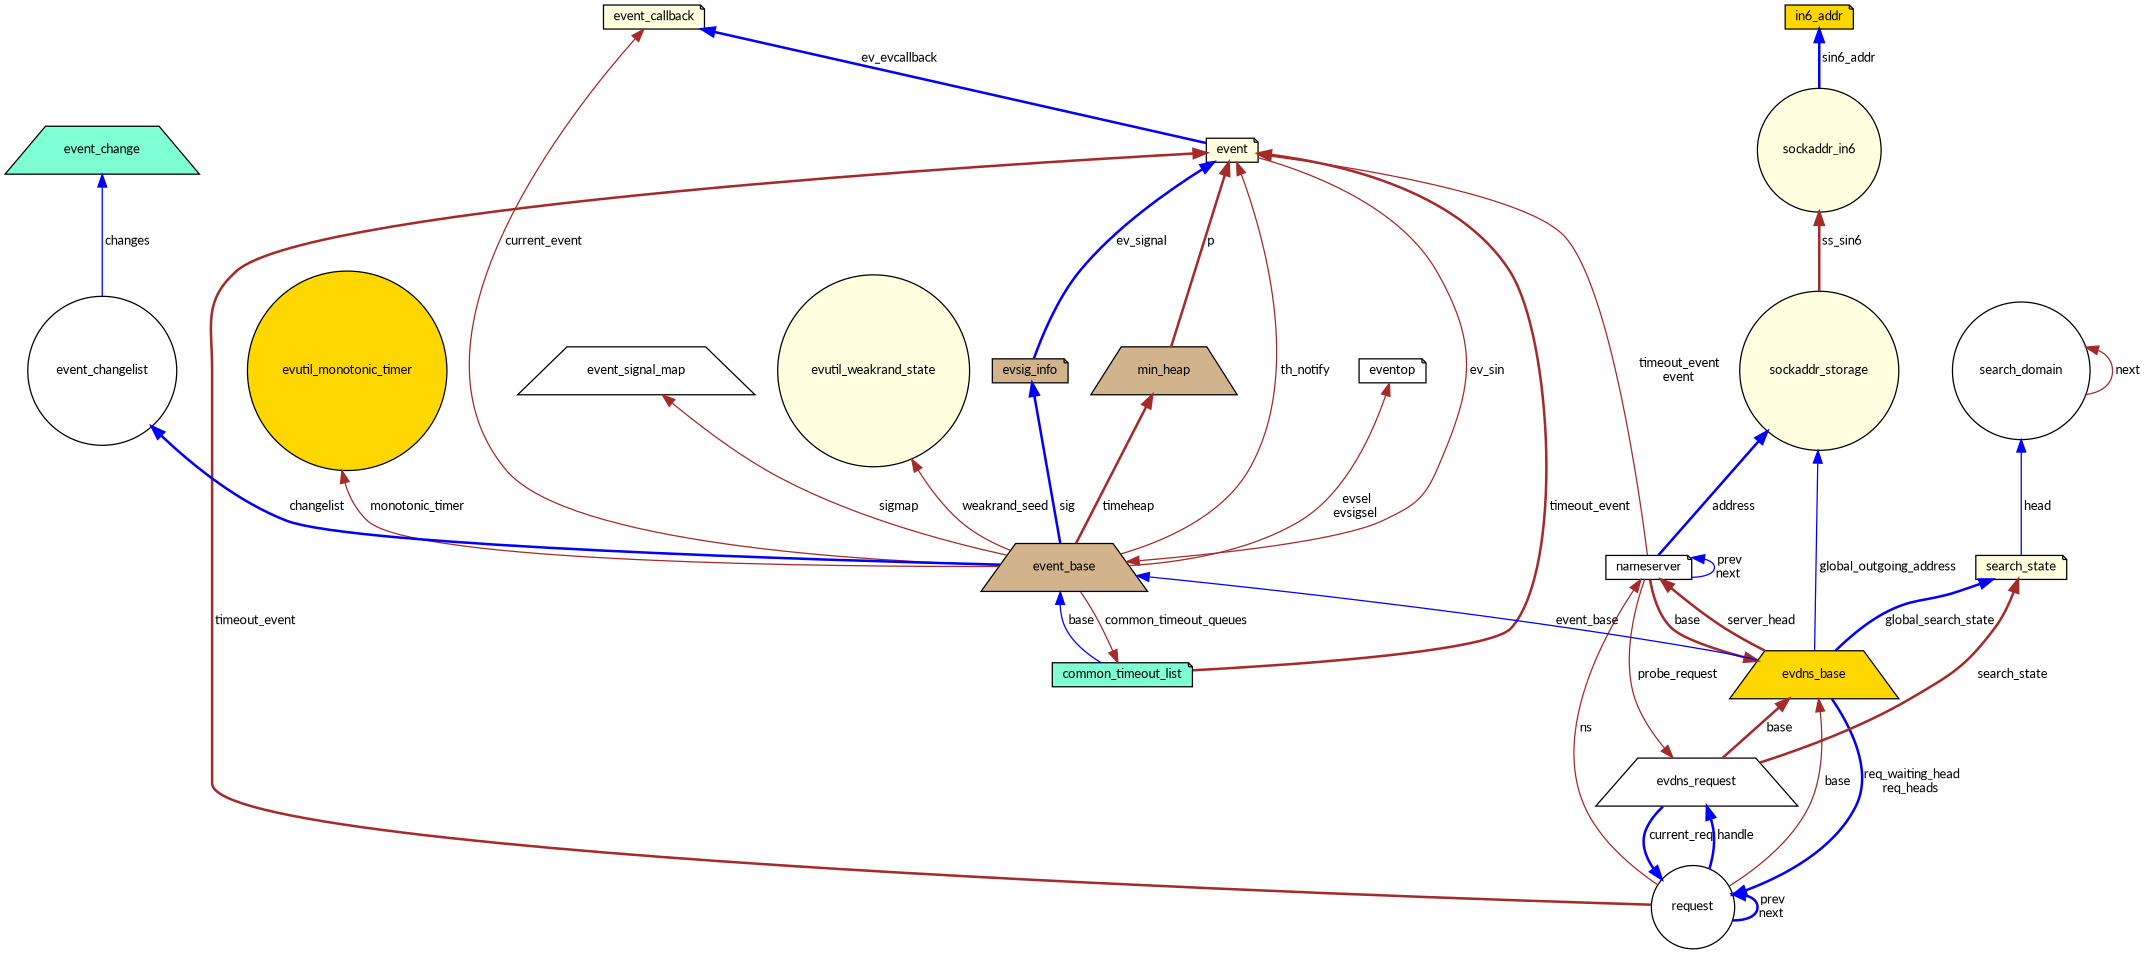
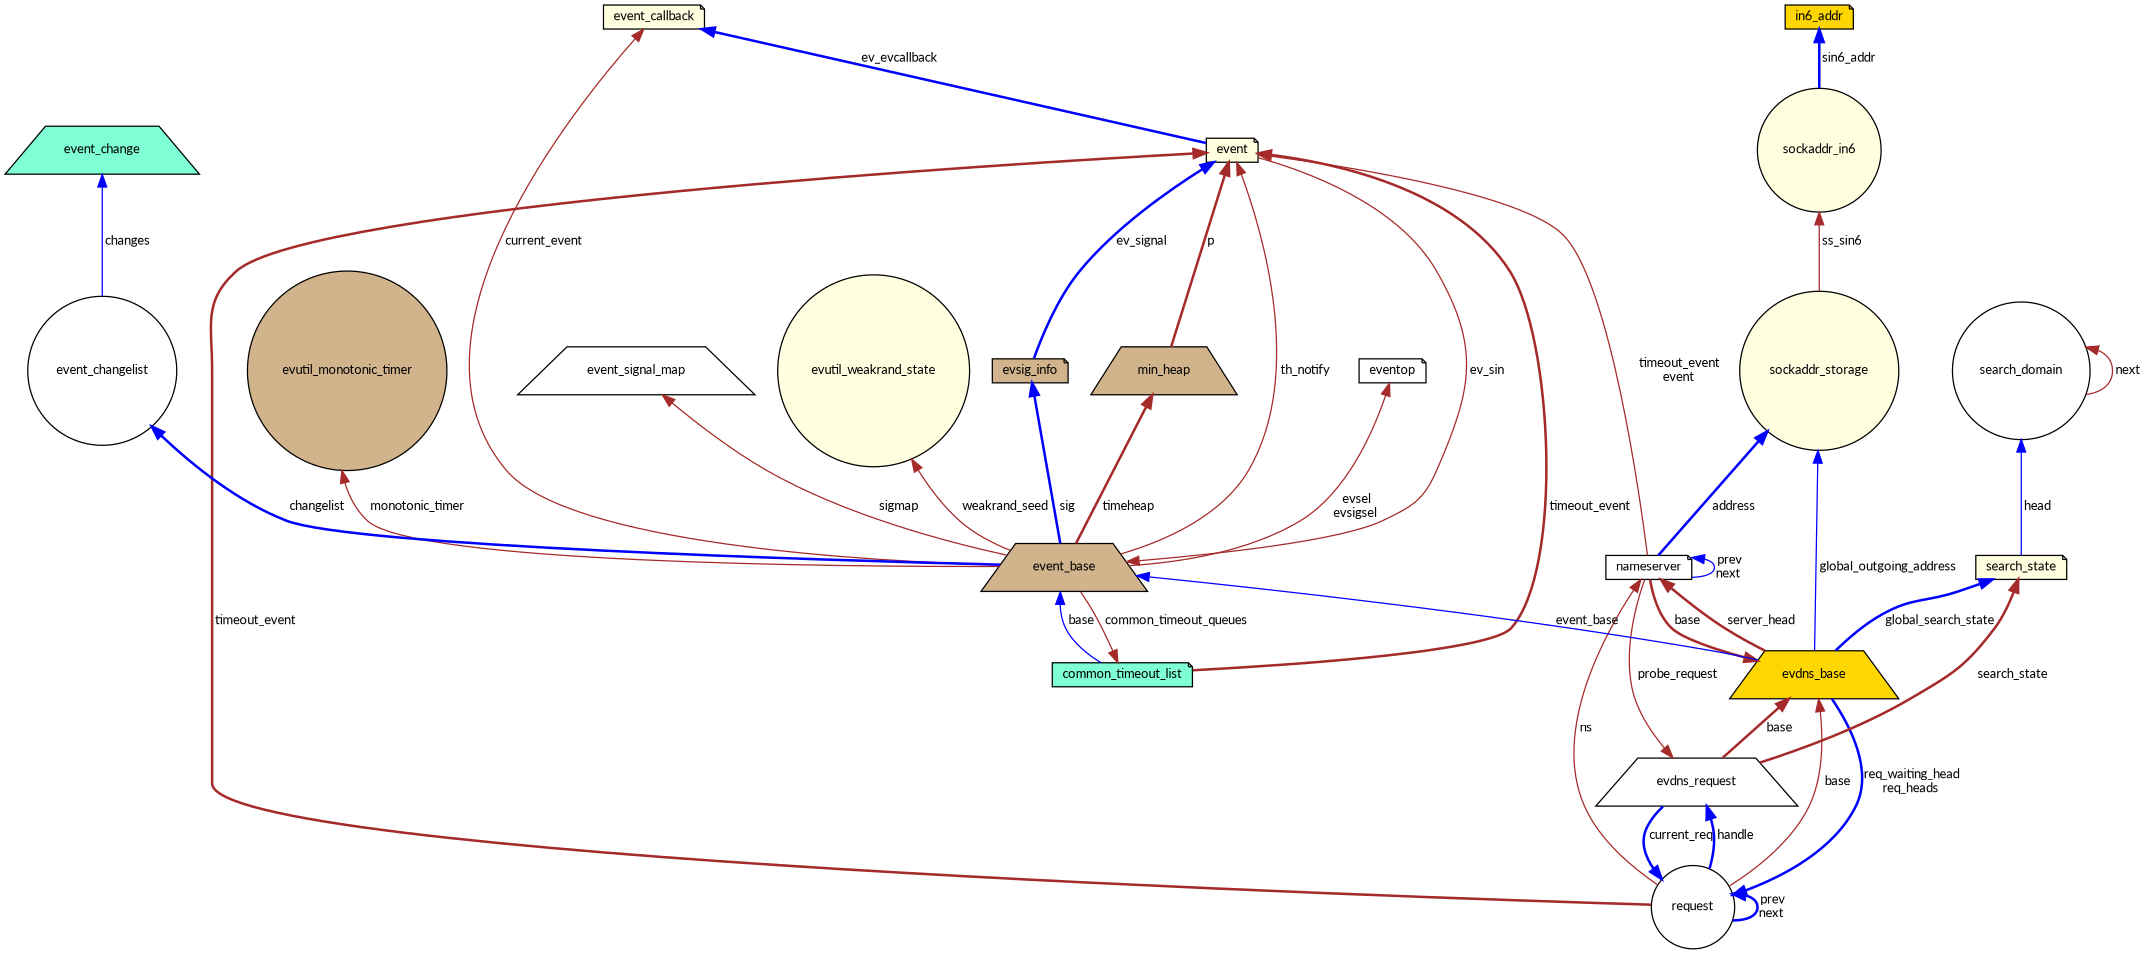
edge "sockaddr_storage" -> "sockaddr_in6": style bold -> solid
node "evutil_monotonic_timer": fillcolor gold -> tan
